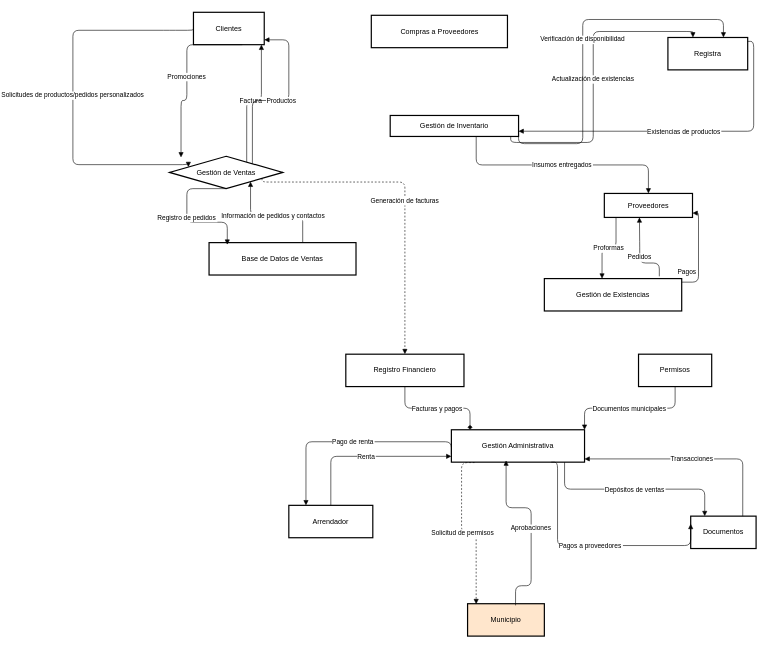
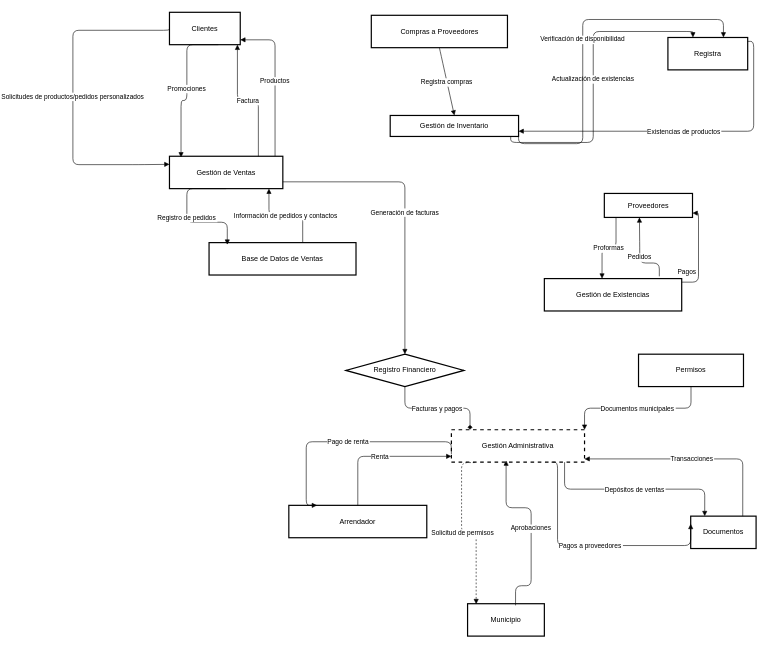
node "Clientes": moved (229, 29) -> (205, 29)
edge "Compras a Proveedores" -> "Gestión de Inventario": added, label "Registra compras"
edge "Gestión de Inventario" -> "Proveedores": removed, label "Insumos entregados"
node "Gestión de Ventas": shape diamond -> rectangle
edge "Gestión de Ventas" -> "Registro Financiero": style dashed -> solid
node "Registro Financiero": shape rectangle -> diamond
node "Permisos": size 73x32 -> 105x32
node "Gestión Administrativa": style solid -> dashed
node "Arrendador": size 84x32 -> 138x32
node "Municipio": fillcolor #ffe6cc -> #ffffff
